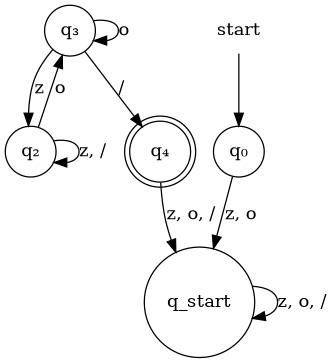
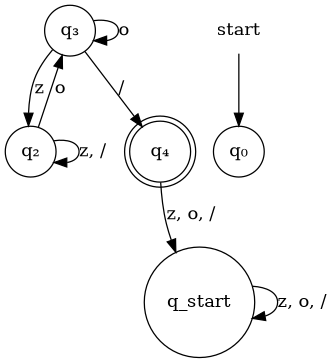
edge "q₀" -> "q_start": removed, label "z, o"
